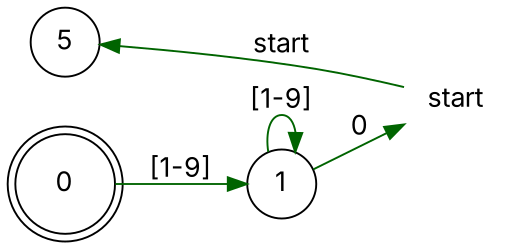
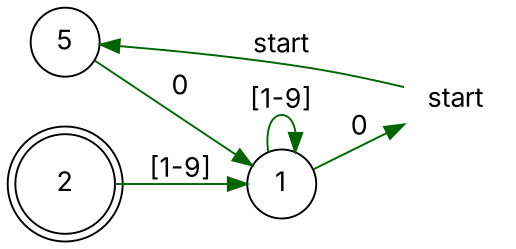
edge "5" -> "1": added, label "0"
node "0": label "0" -> "2"
